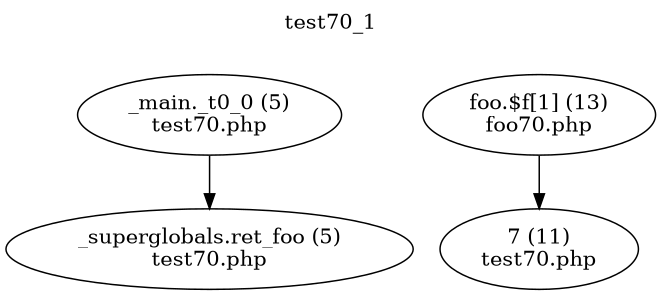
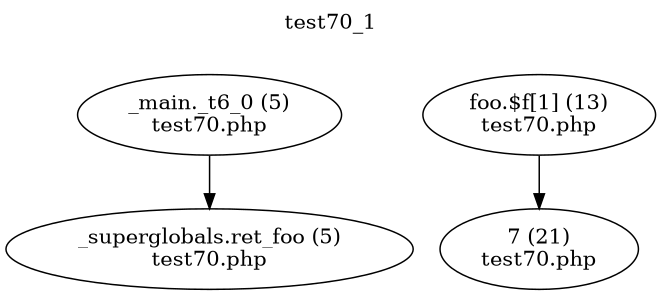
node "_main._t0_0 (5) test70.php": label "_main._t0_0 (5) test70.php" -> "_main._t6_0 (5) test70.php"
node "foo.$f[1] (13) foo70.php": label "foo.$f[1] (13) foo70.php" -> "foo.$f[1] (13) test70.php"
node "7 (11) test70.php": label "7 (11) test70.php" -> "7 (21) test70.php"
